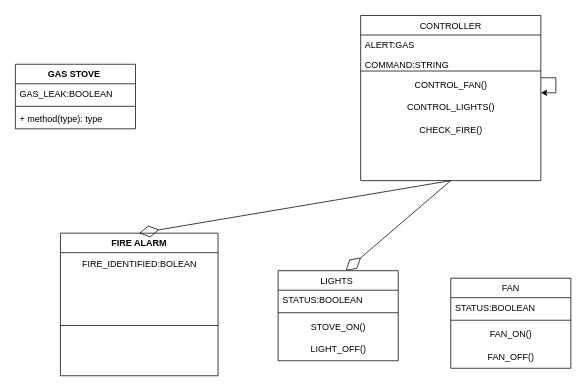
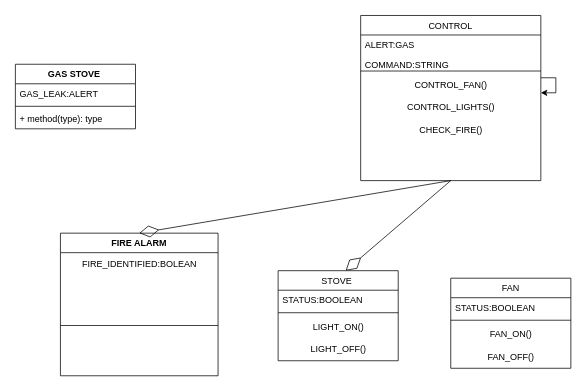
node "CONTROLLER": label "CONTROLLER" -> "CONTROL"
node "GAS_LEAK:BOOLEAN": label "GAS_LEAK:BOOLEAN" -> "GAS_LEAK:ALERT"
node "LIGHTS": label "LIGHTS" -> "STOVE"
node "STOVE_ON()": label "STOVE_ON()" -> "LIGHT_ON()"
